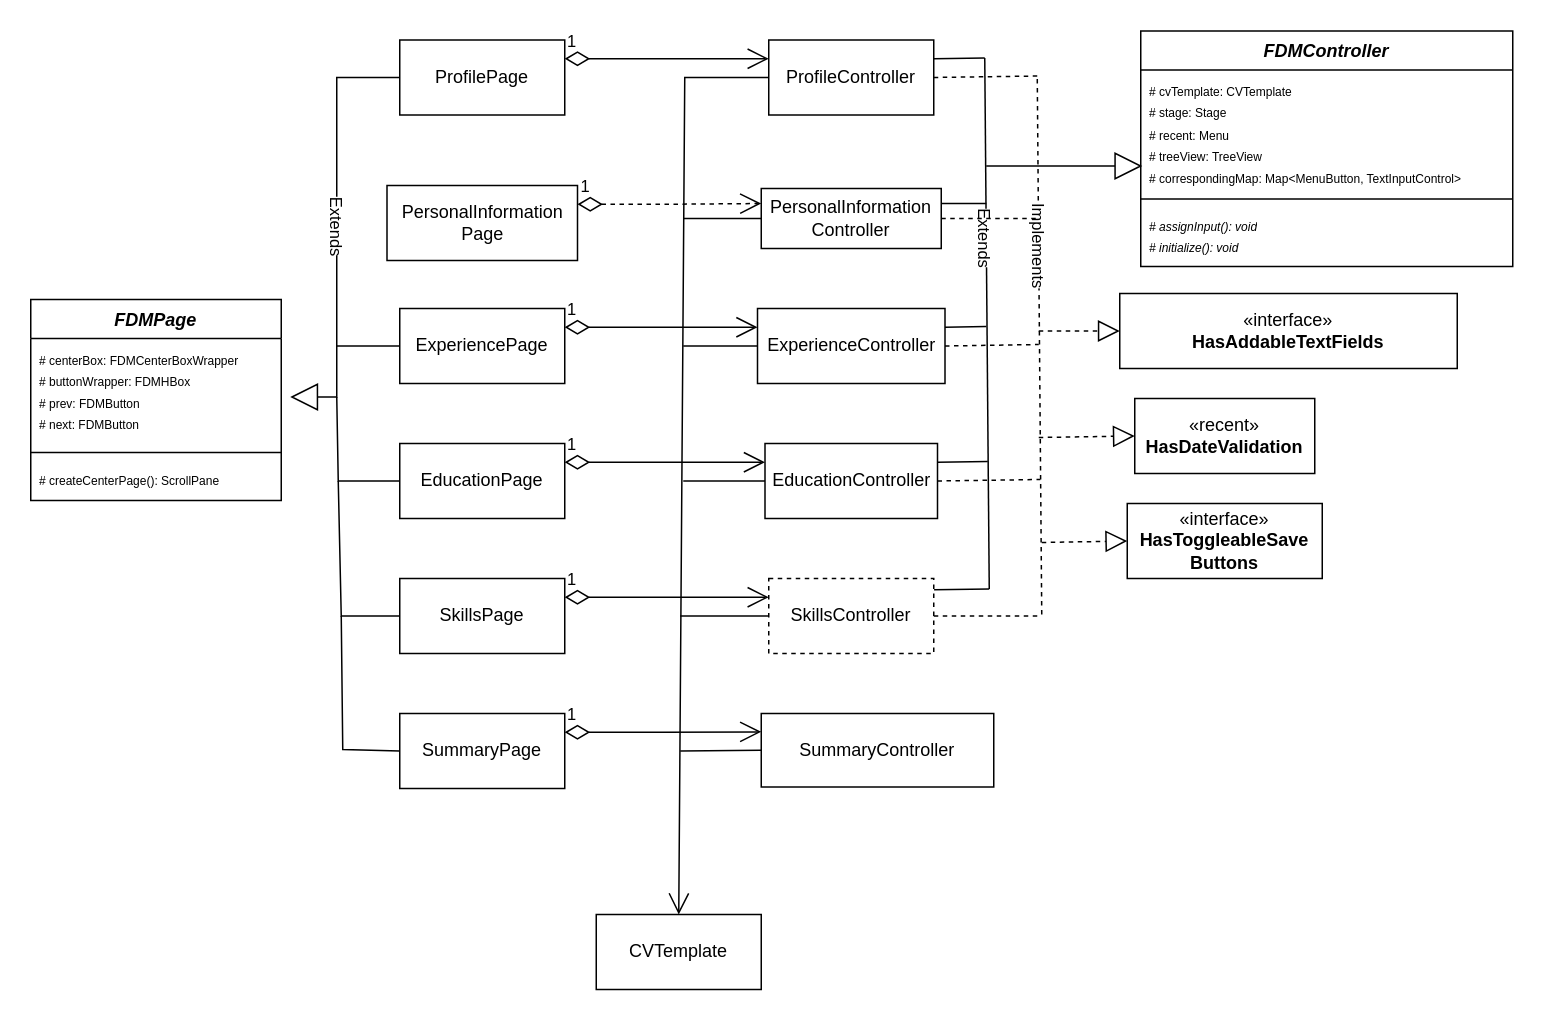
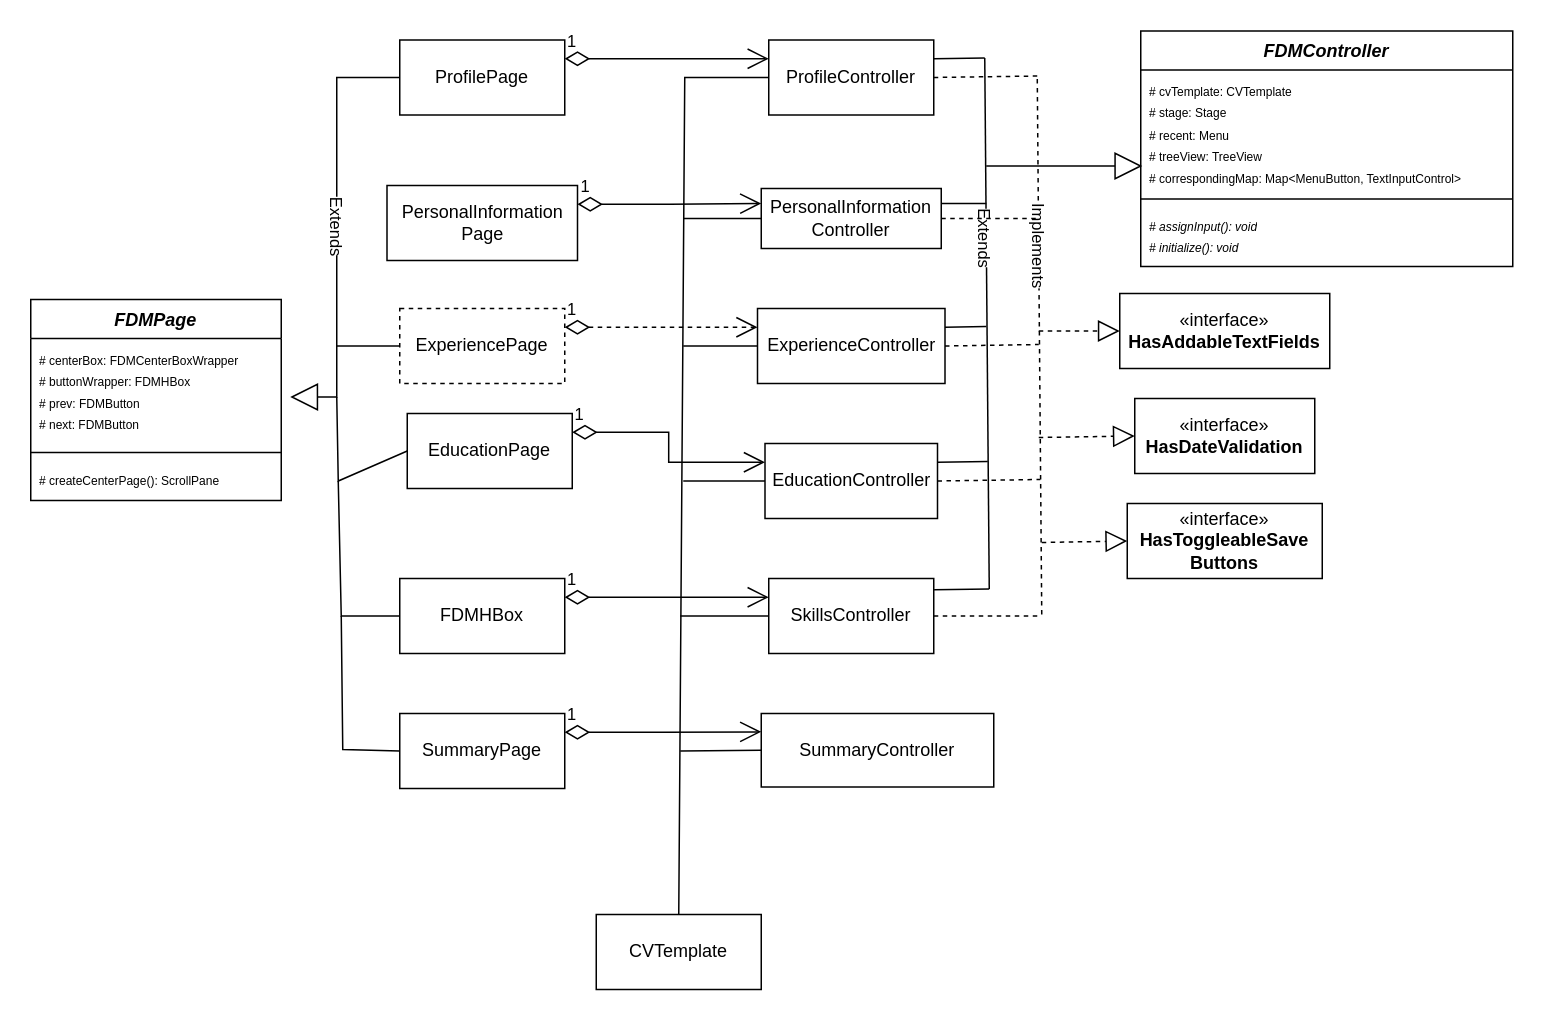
edge "PersonalInformation Controller" -- "PersonalInformation Page": style dashed -> solid
edge "ExperiencePage" -- "ExperienceController": style solid -> dashed
node "«interface» HasAddableTextFields": size 338x75 -> 210x75
node "ExperiencePage": style solid -> dashed
node "«recent» HasDateValidation": label "«recent» HasDateValidation" -> "«interface» HasDateValidation"
node "EducationPage": moved (482, 481) -> (490, 451)
node "SkillsPage": label "SkillsPage" -> "FDMHBox"
node "SkillsController": style dashed -> solid
edge "ProfileController" -> "CVTemplate": arrowhead open -> none
